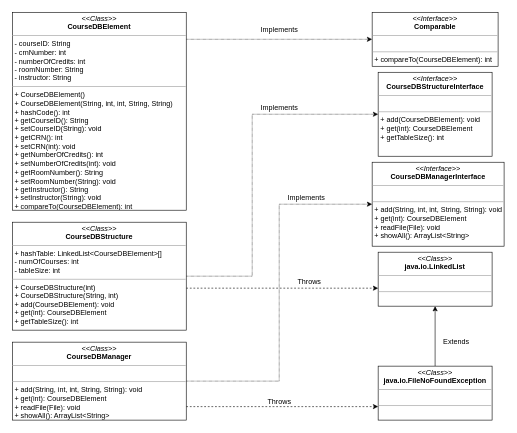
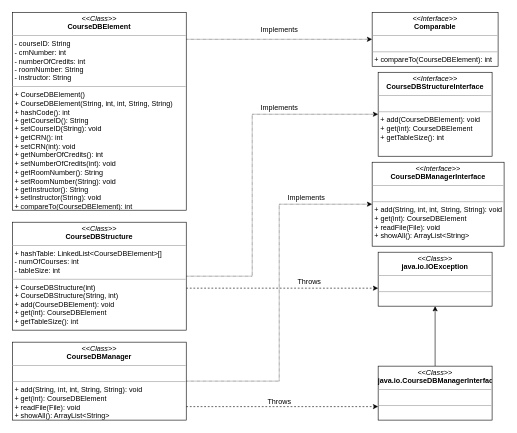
node "<<Class>> java.io.LinkedList": label "<<Class>> java.io.LinkedList" -> "<<Class>> java.io.IOException"
node "Extends": removed
node "<<Class>> java.io.FileNoFoundException": label "<<Class>> java.io.FileNoFoundException" -> "<<Class>> java.io.CourseDBManagerInterface"
